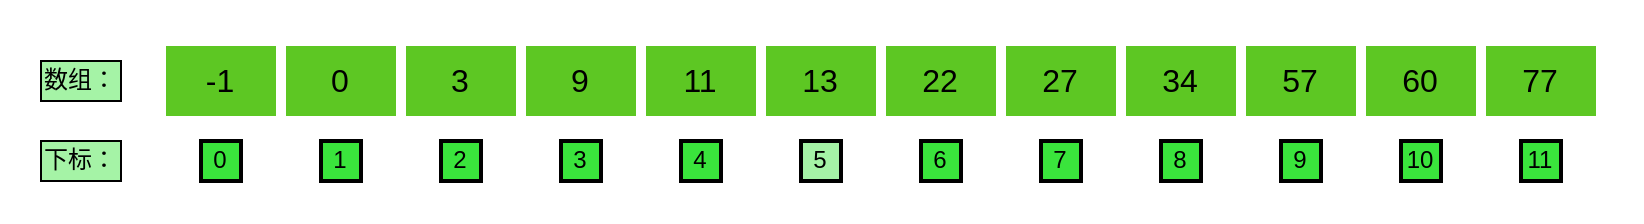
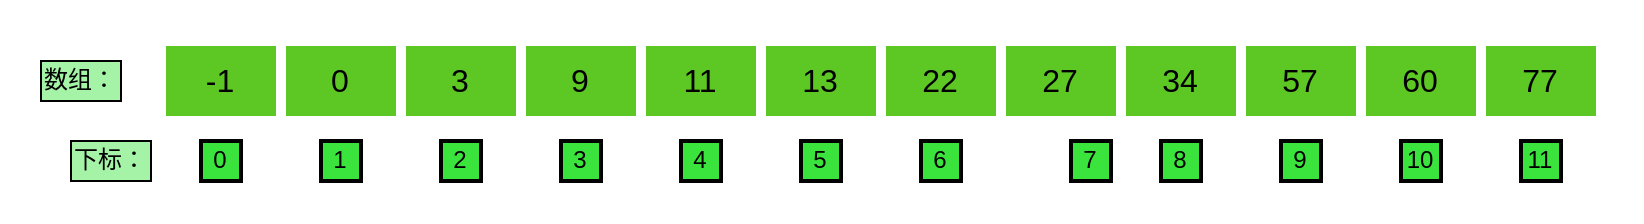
node "下标：": moved (81, 161) -> (111, 161)
node "5": fillcolor #a5f3a6 -> #3ae43c
node "7": moved (1061, 161) -> (1091, 161)
